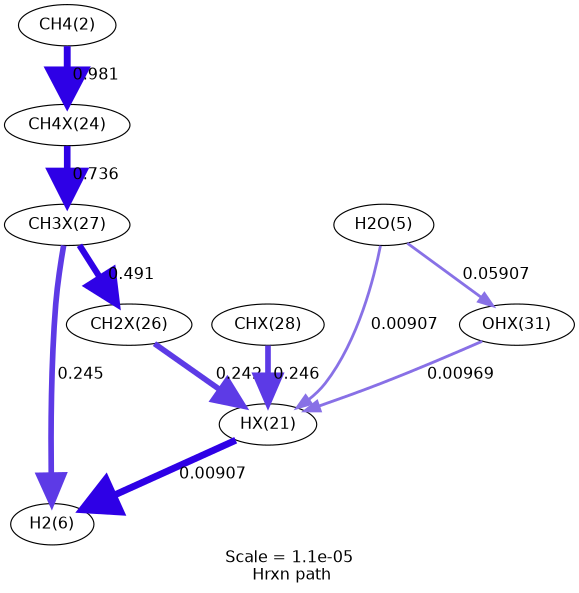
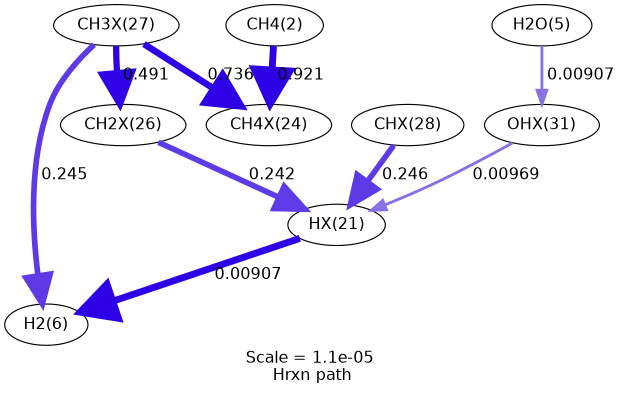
edge "CH4(2)" -> "CH4X(24)": label " 0.981" -> " 0.921"
edge "CH4X(24)" -> "CH3X(27)": reversed
edge "H2O(5)" -> "OHX(31)": label " 0.05907" -> " 0.00907"
edge "H2O(5)" -> "HX(21)": removed, label "0.00907"
